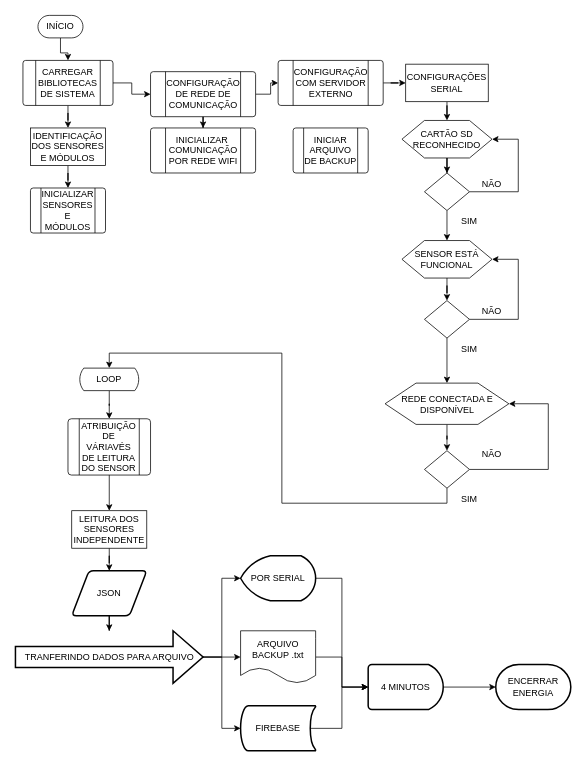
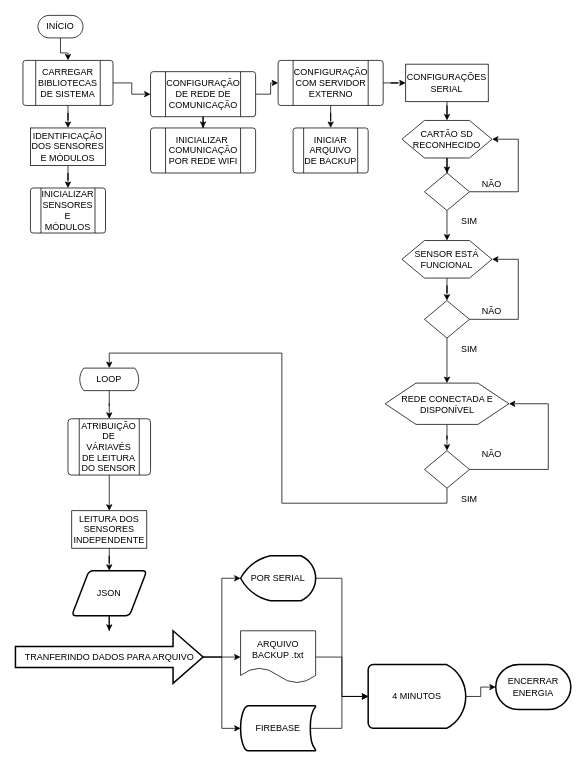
edge "CONFIGURAÇÃO COM SERVIDOR EXTERNO" -> "INICIAR ARQUIVO DE BACKUP": added
node "4 MINUTOS": size 75x45 -> 98x64
